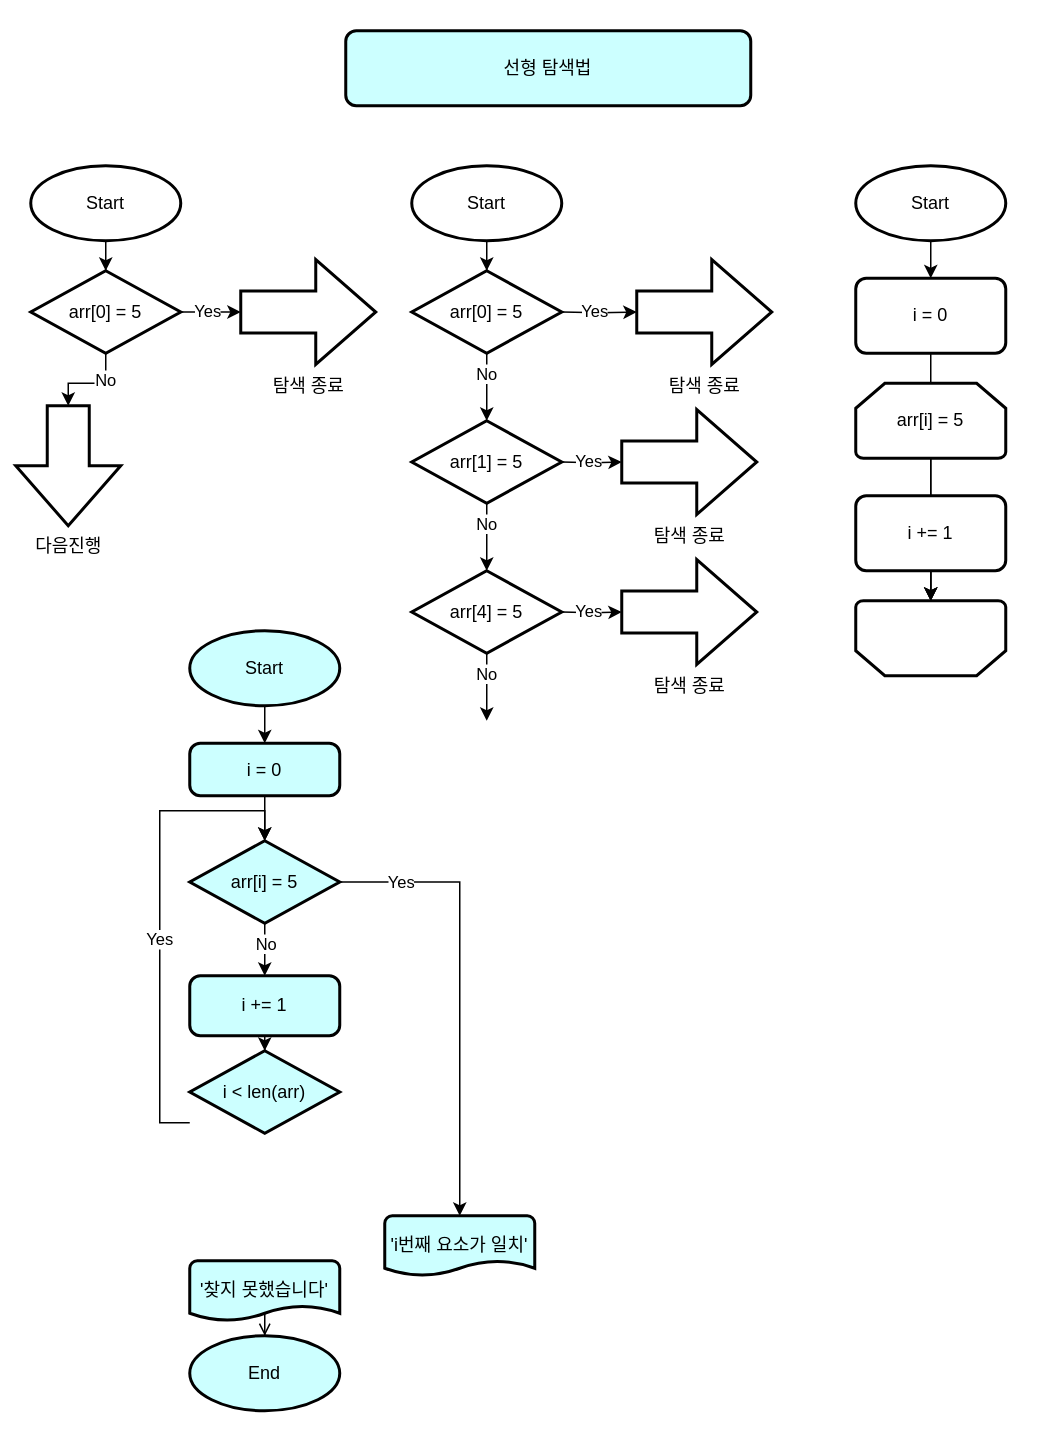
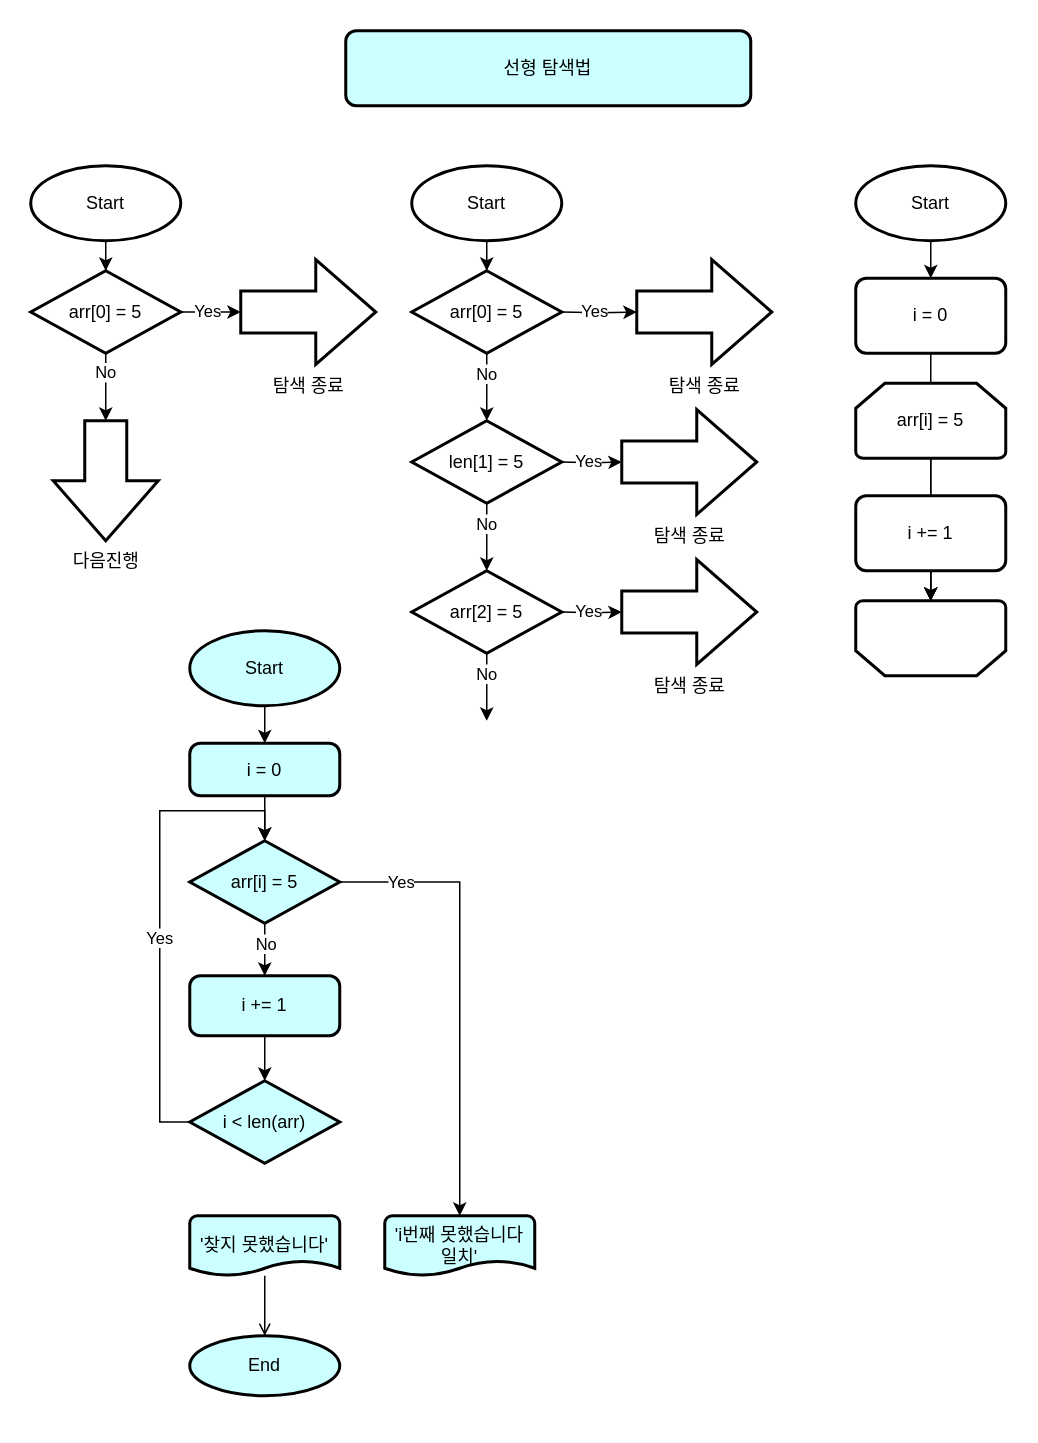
node "arr[1] = 5": label "arr[1] = 5" -> "len[1] = 5"
node "다음진행": moved (68, 466) -> (106, 481)
node "arr[4] = 5": label "arr[4] = 5" -> "arr[2] = 5"
node "i < len(arr)": moved (265, 1092) -> (265, 1122)
node "'i번째 요소가 일치'": label "'i번째 요소가 일치'" -> "'i번째 못했습니다 일치'"
node "'찾지 못했습니다'": moved (265, 1291) -> (265, 1246)
node "End": size 150x75 -> 150x60
